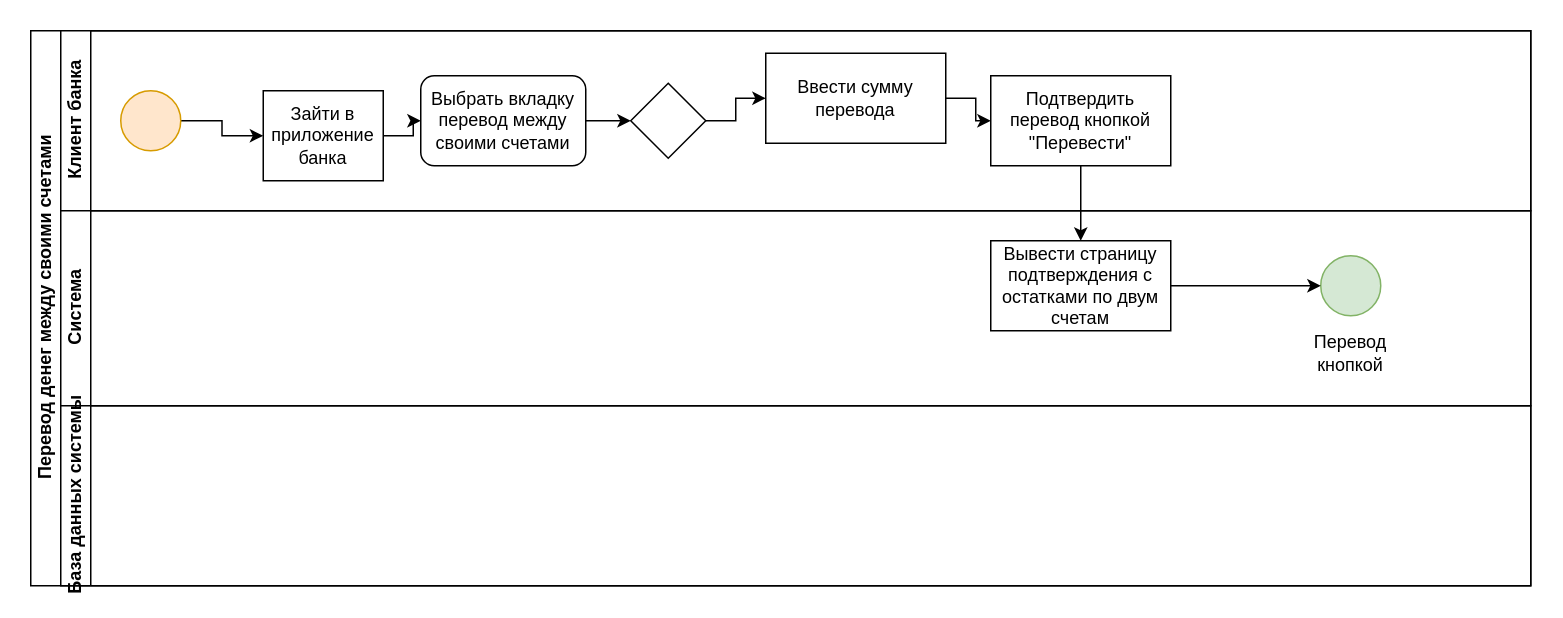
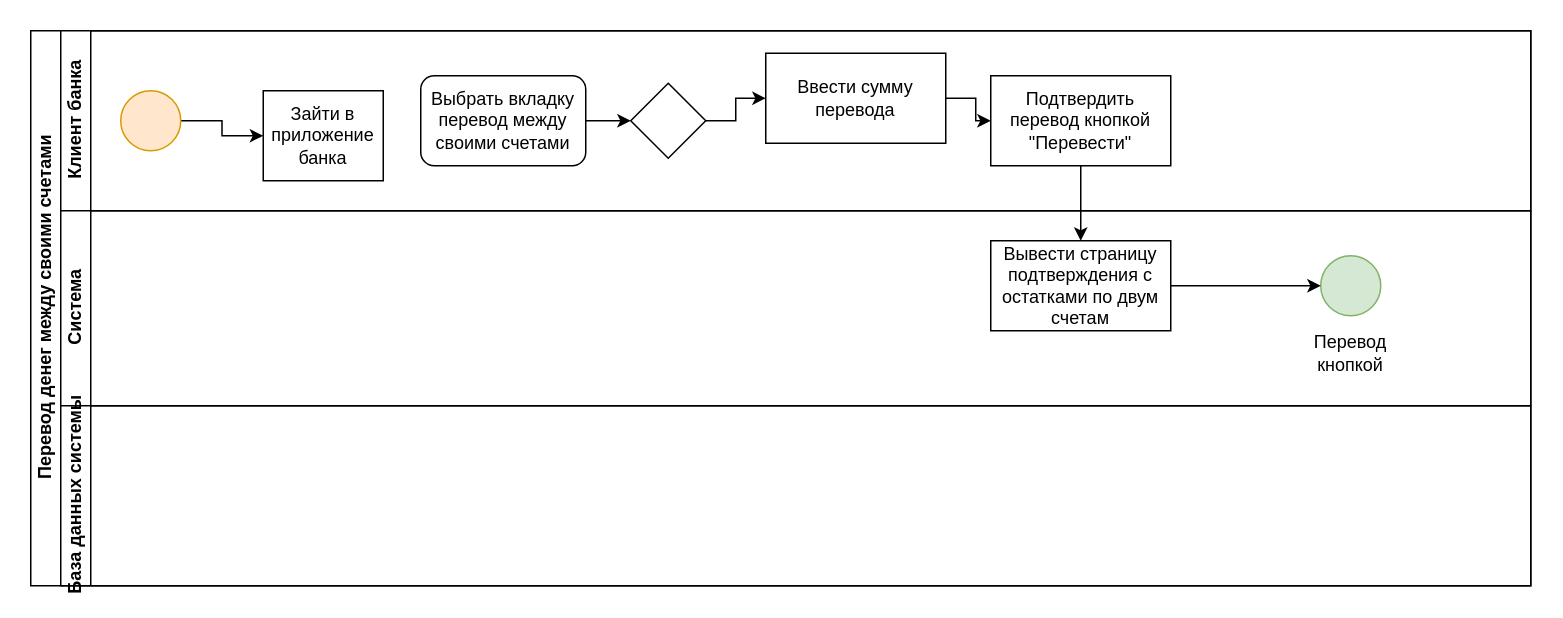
edge "Зайти в приложение банка" -> "Выбрать вкладку перевод между своими счетами": removed
